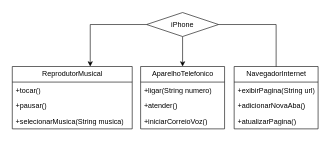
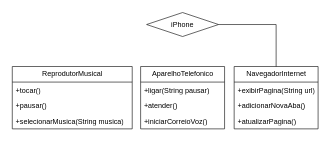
edge "iPhone" -> "ReprodutorMusical": removed
edge "iPhone" -> "AparelhoTelefonico": removed
node "+ligar(String numero)": label "+ligar(String numero)" -> "+ligar(String pausar)"
